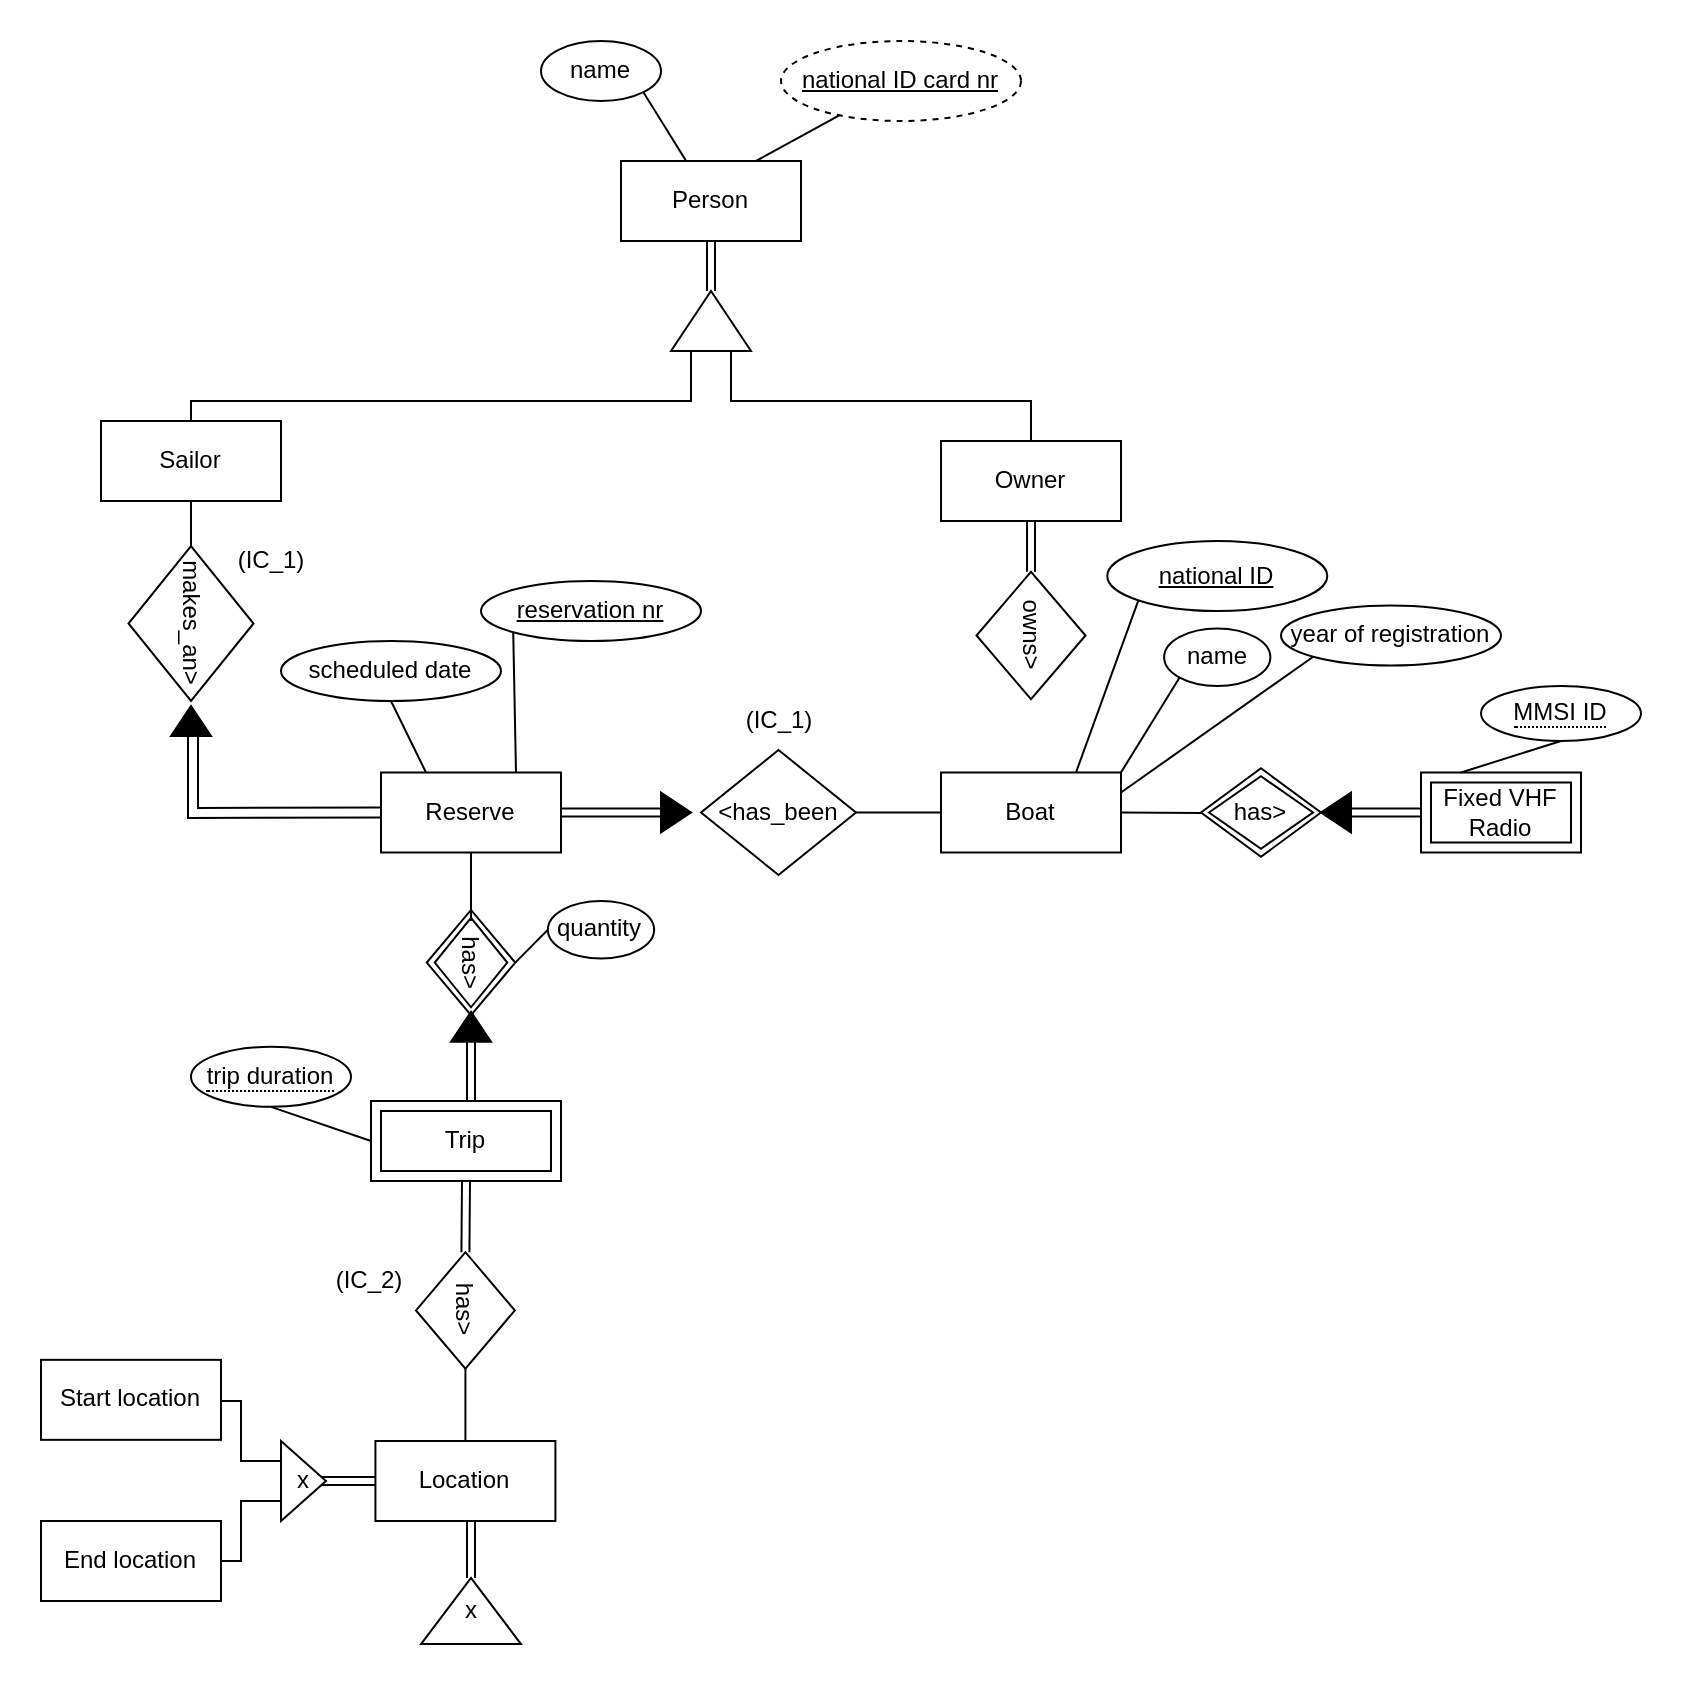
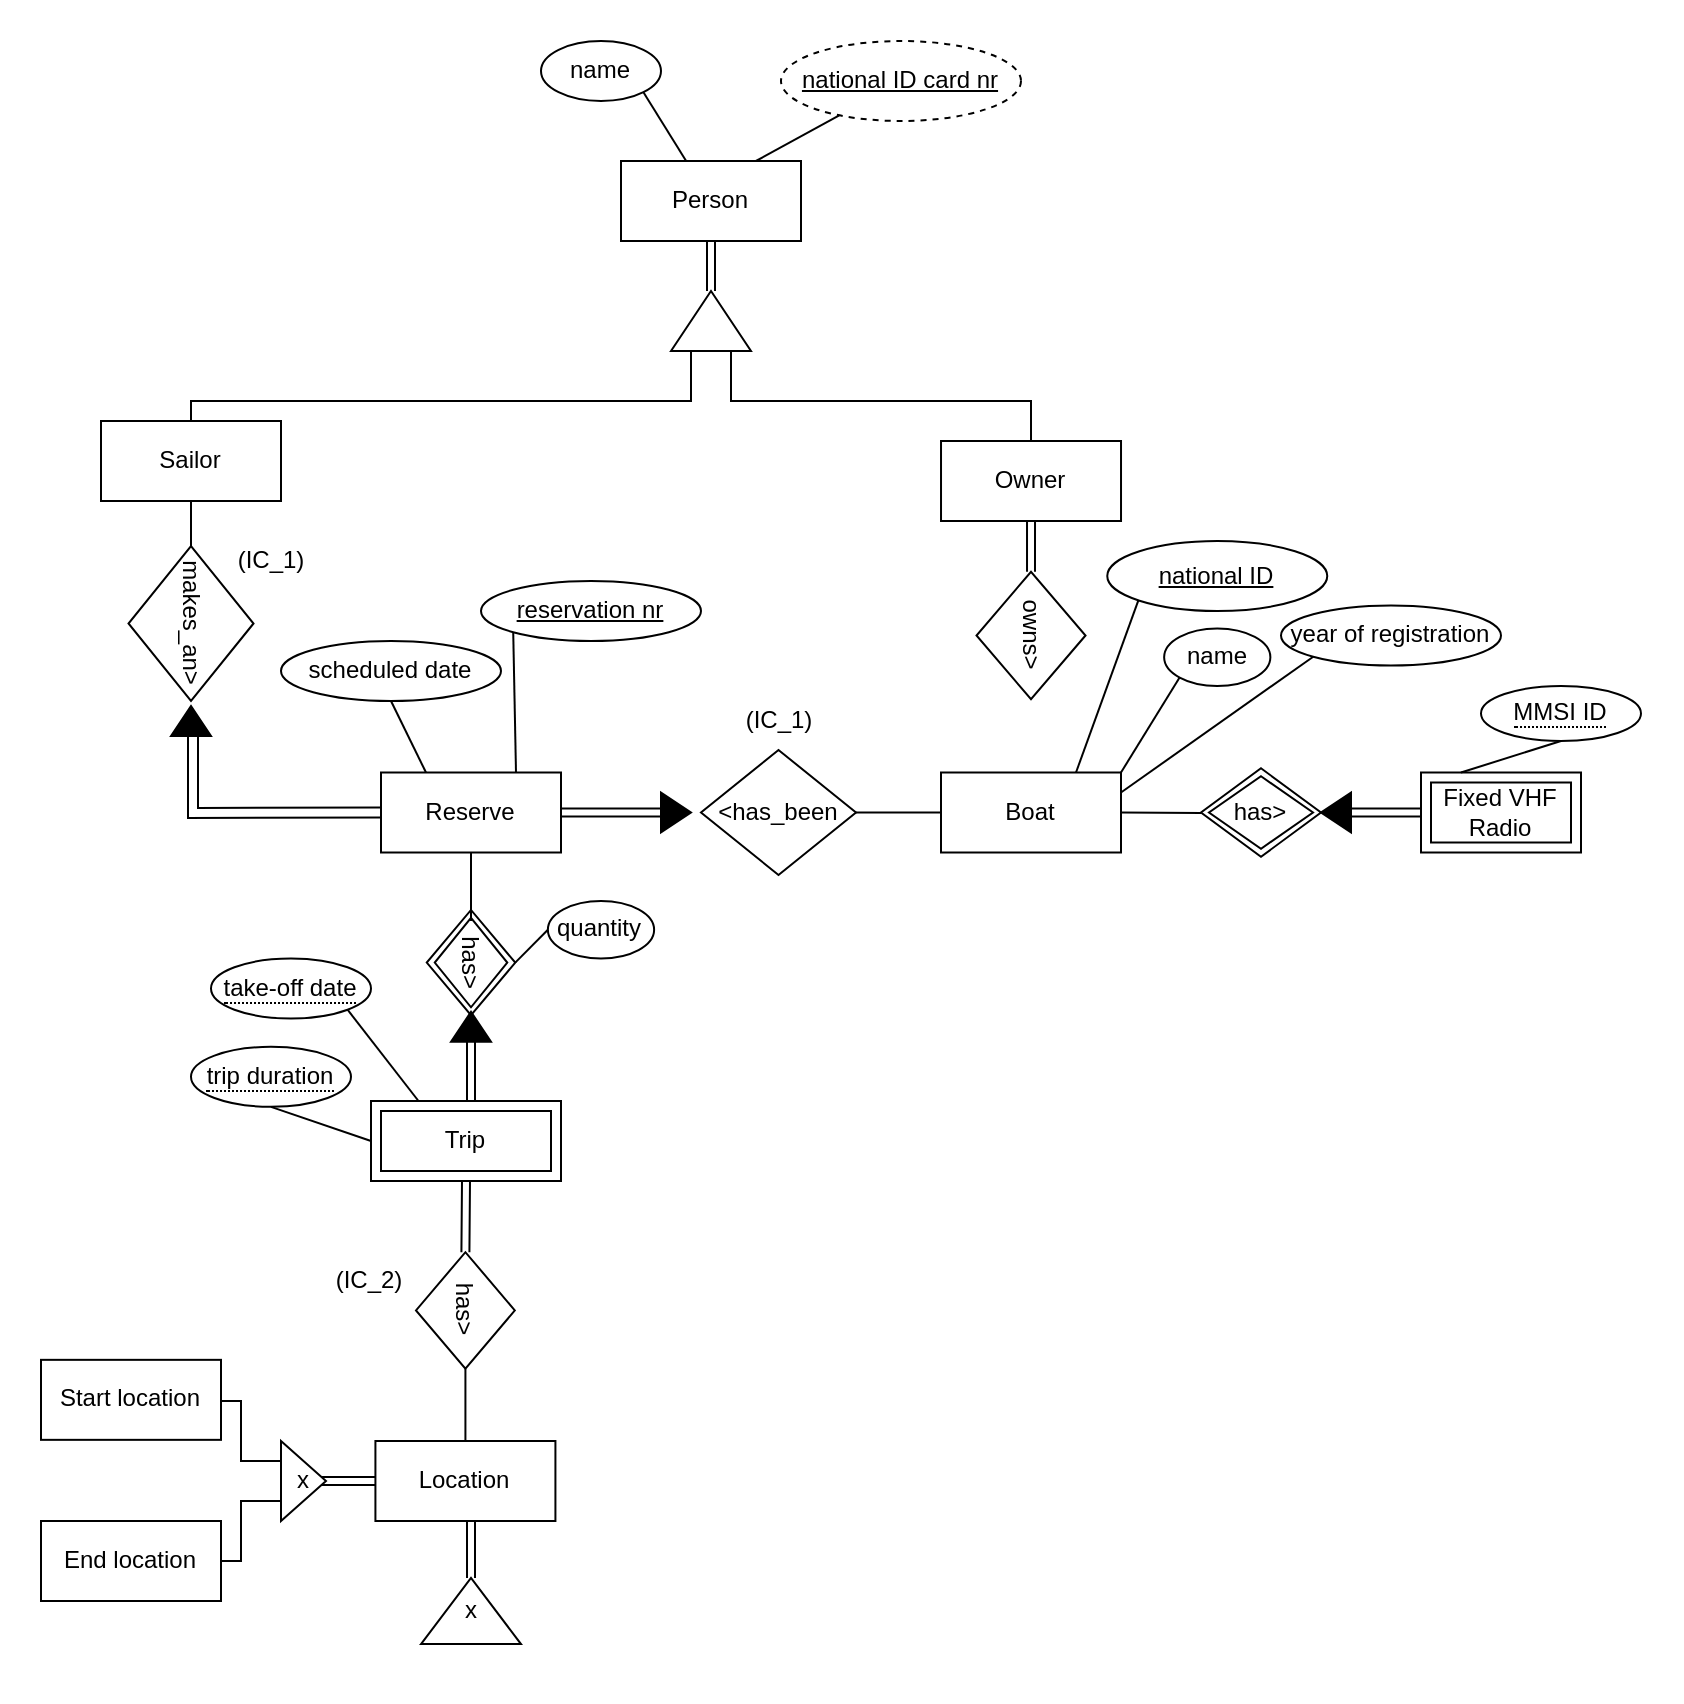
node "take-off date": added
edge "take-off date" -- "Trip": added
